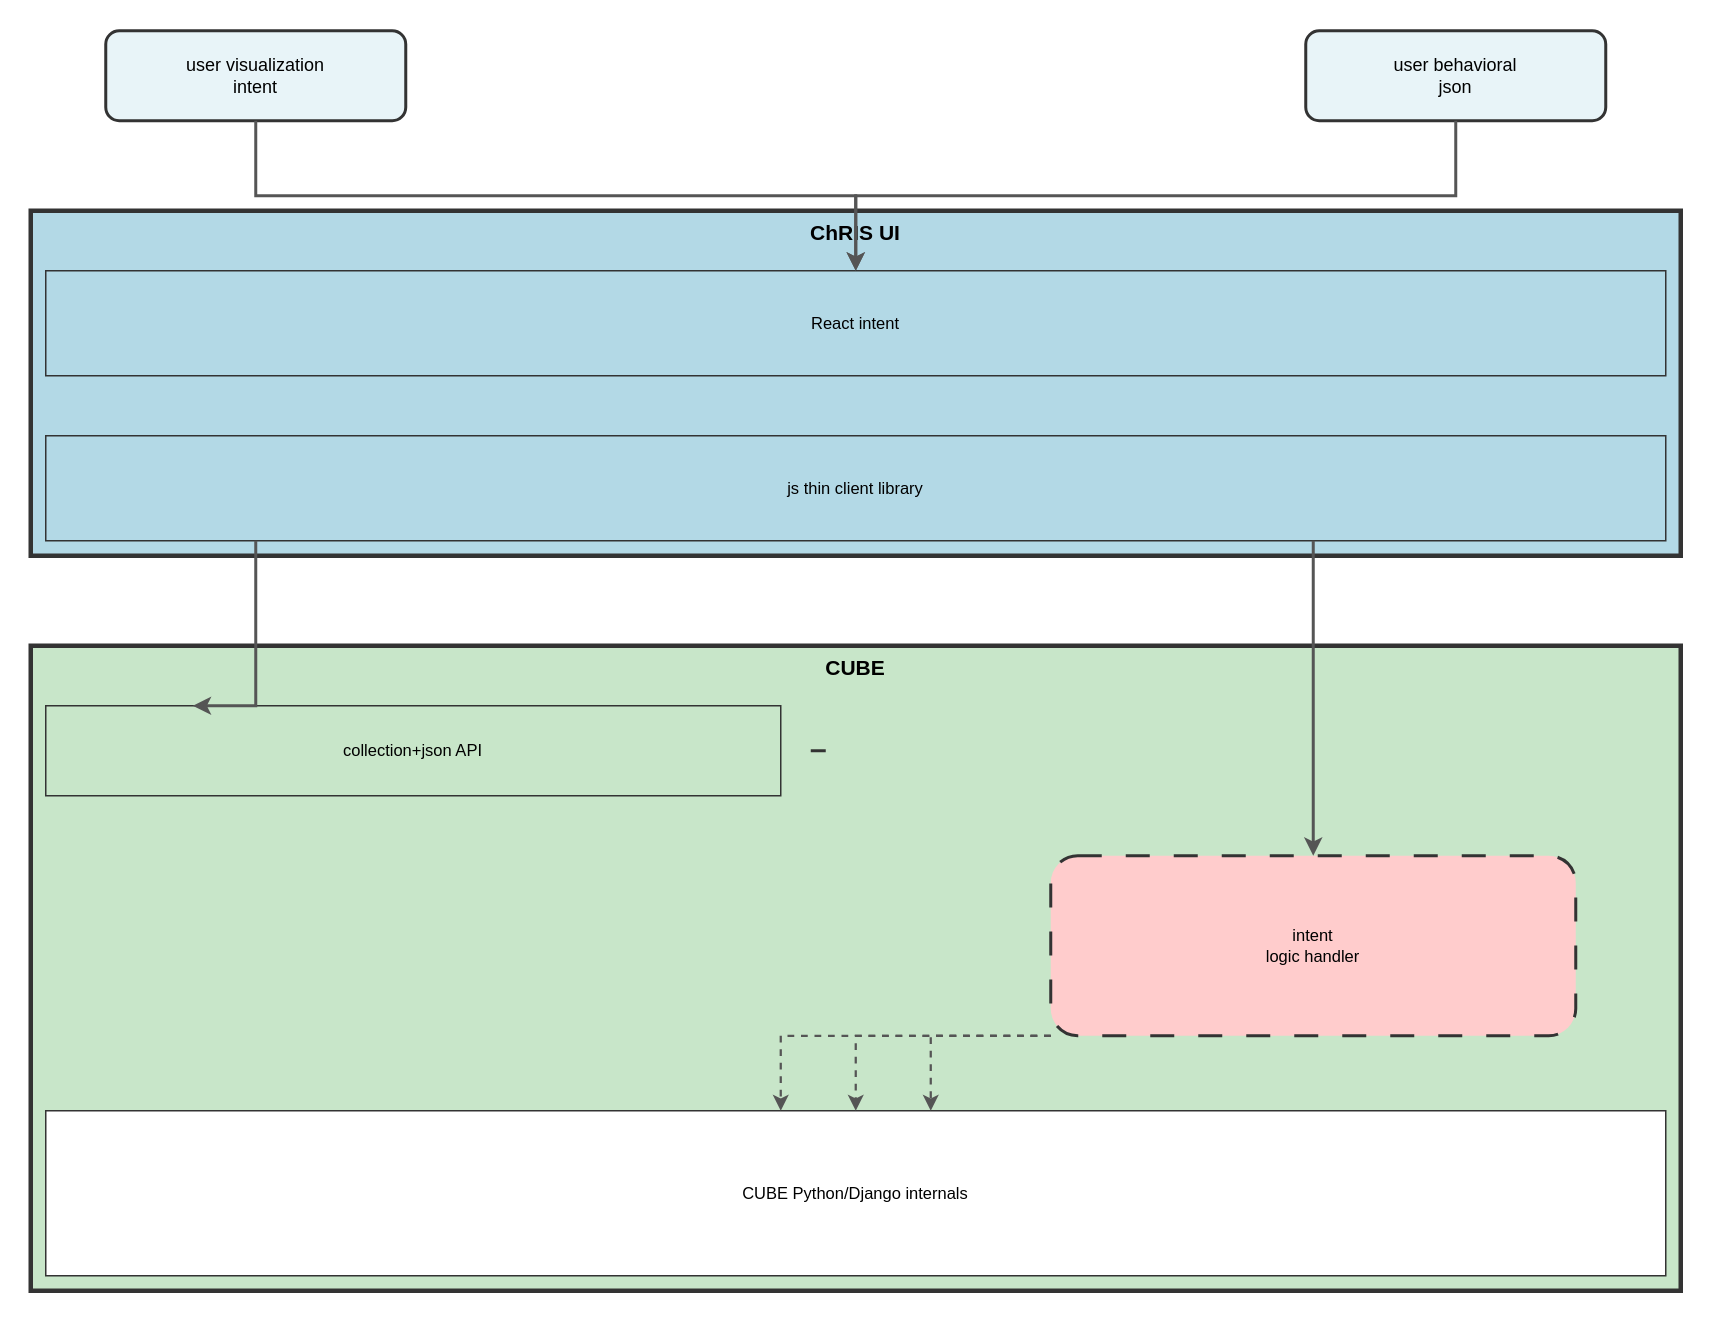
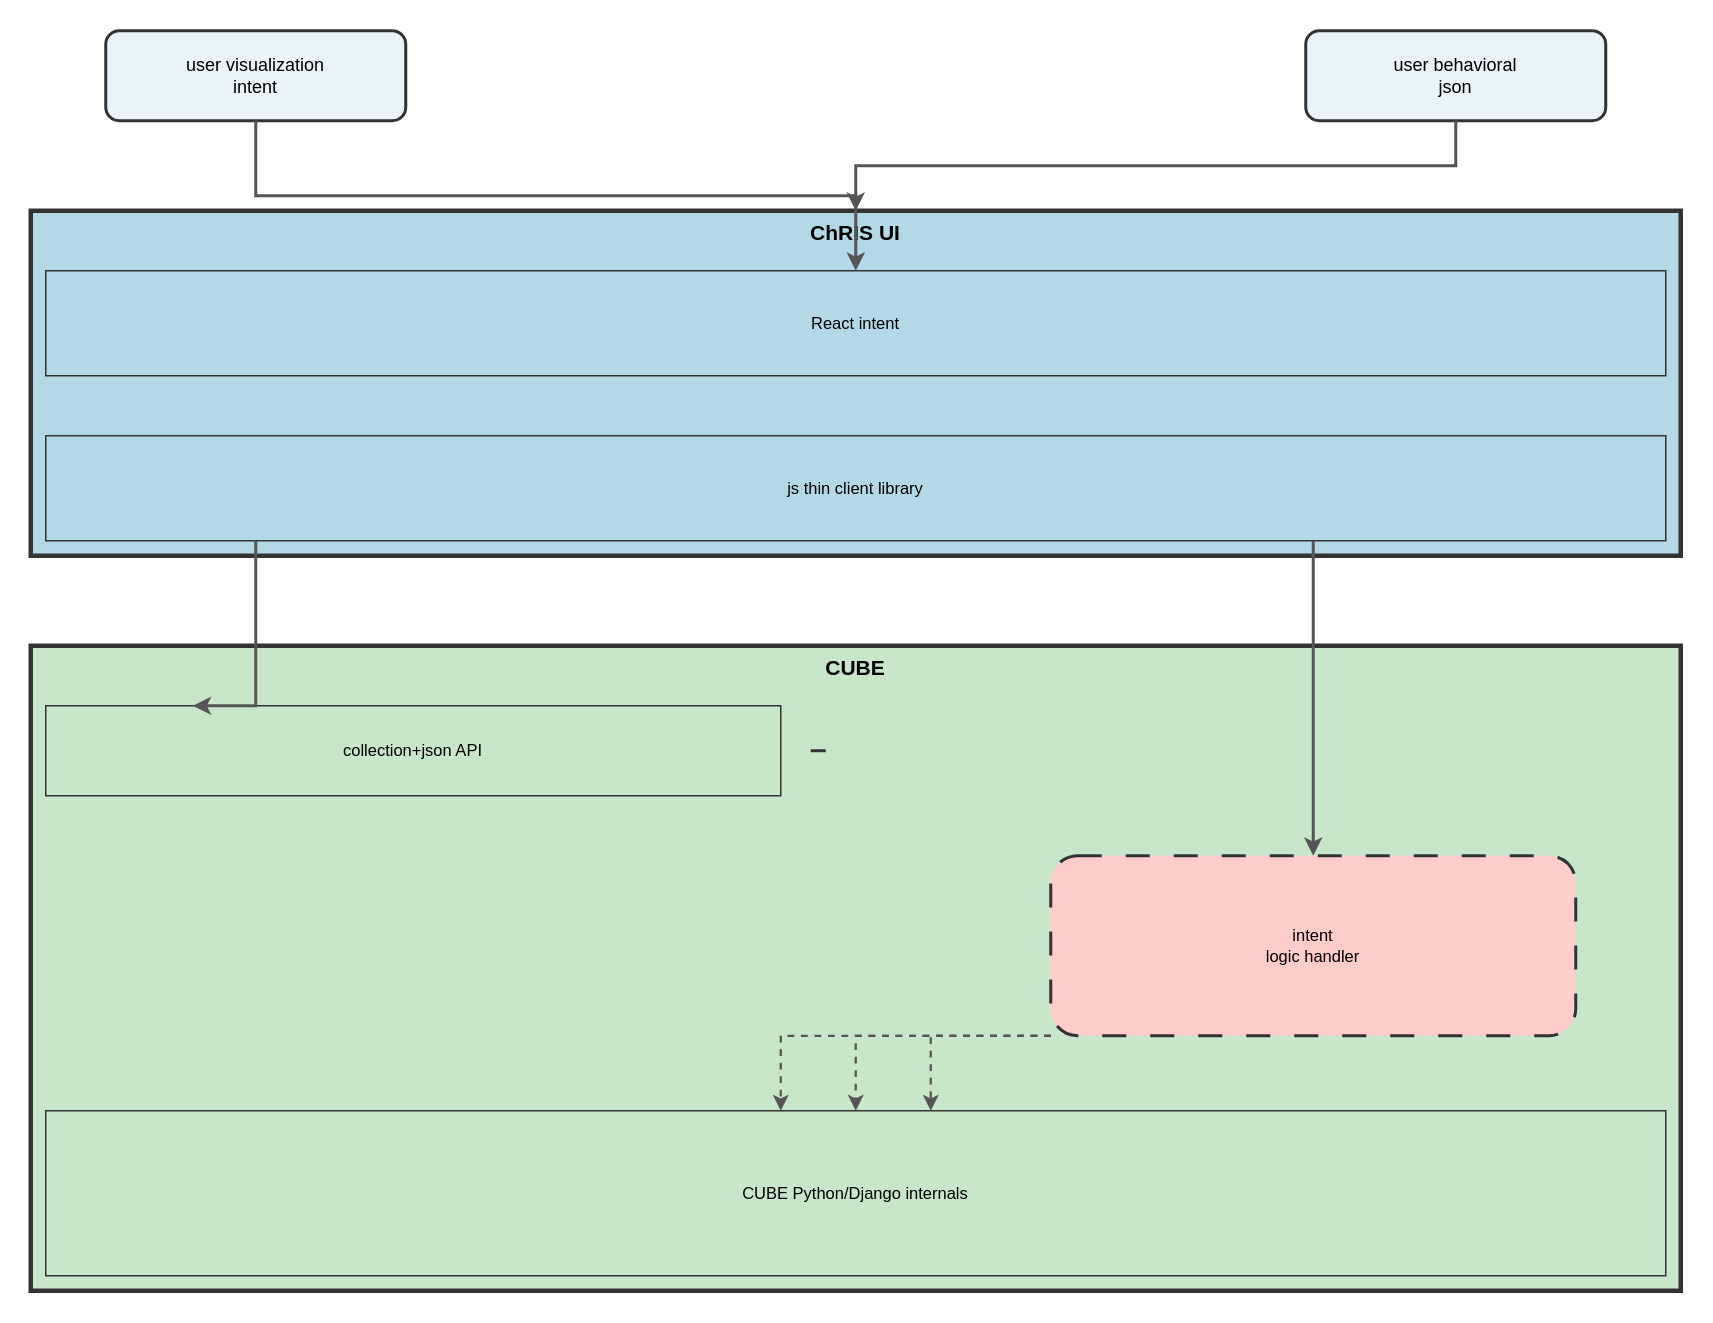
edge "user behavioral json" -> "React intent": now "user behavioral json" -> "ChRIS UI"
node "CUBE Python/Django internals": fillcolor #ffffff -> #c8e6c9
